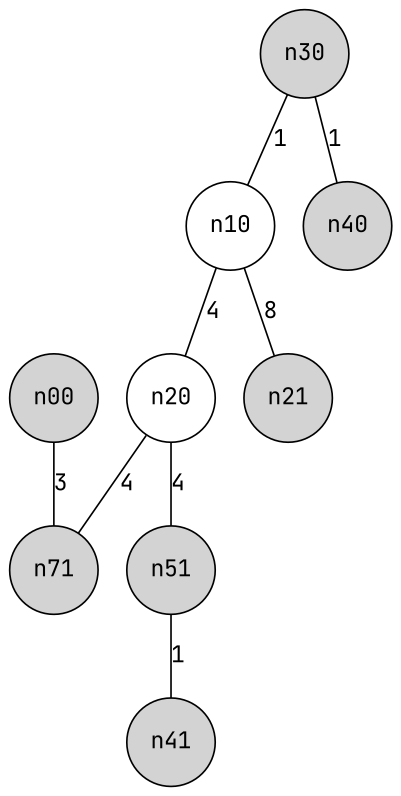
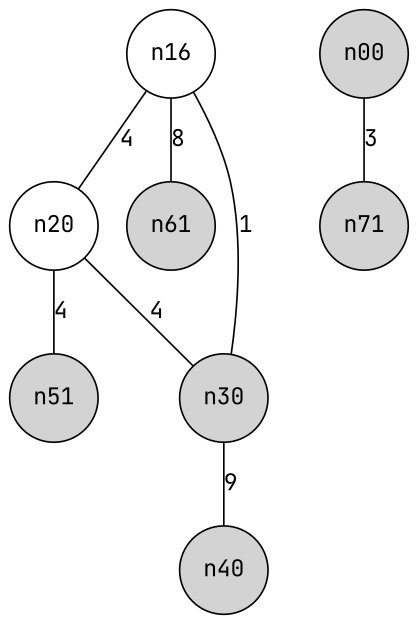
edge "n30" -- "n40": label "1" -> "9"
node "n10": label "n10" -> "n16"
node "n21": label "n21" -> "n61"
edge "n20" -- "n71": now "n20" -- "n30"
node "n41": removed
